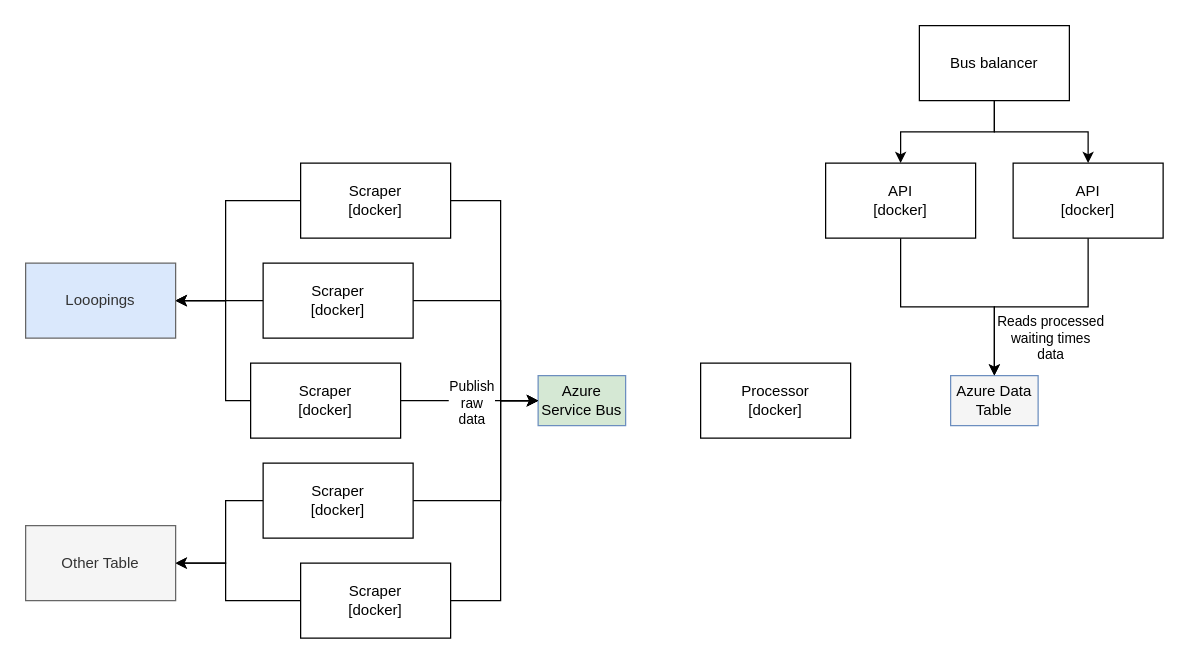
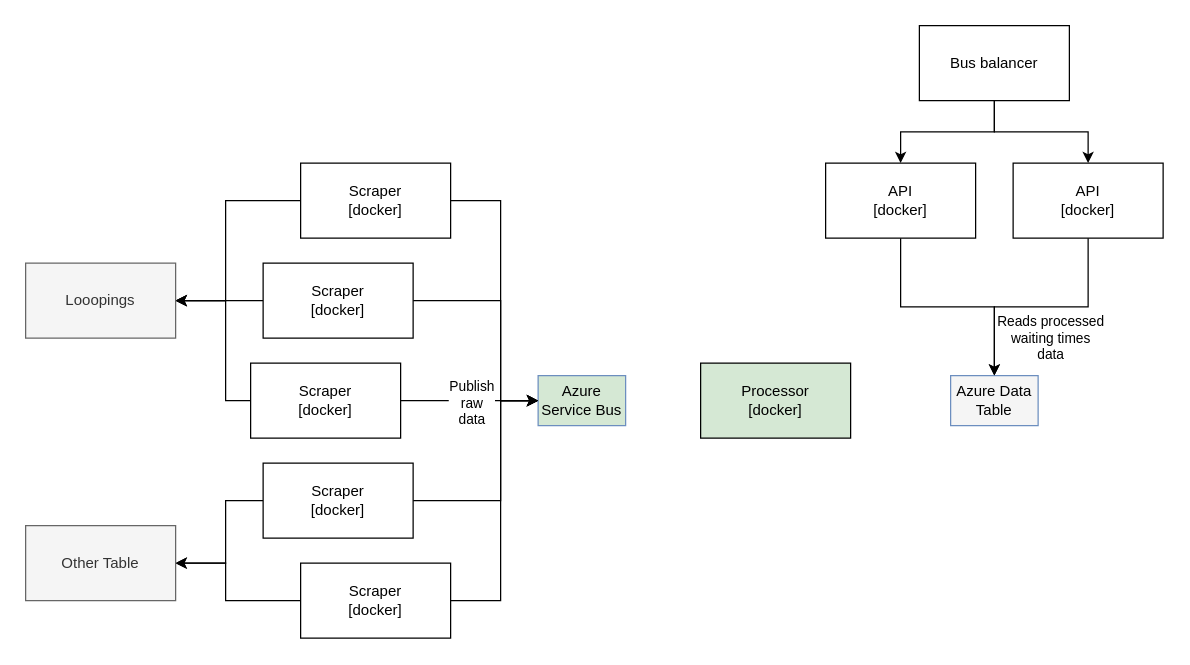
node "Looopings": fillcolor #dae8fc -> #f5f5f5
node "Processor [docker]": fillcolor #ffffff -> #d5e8d4
